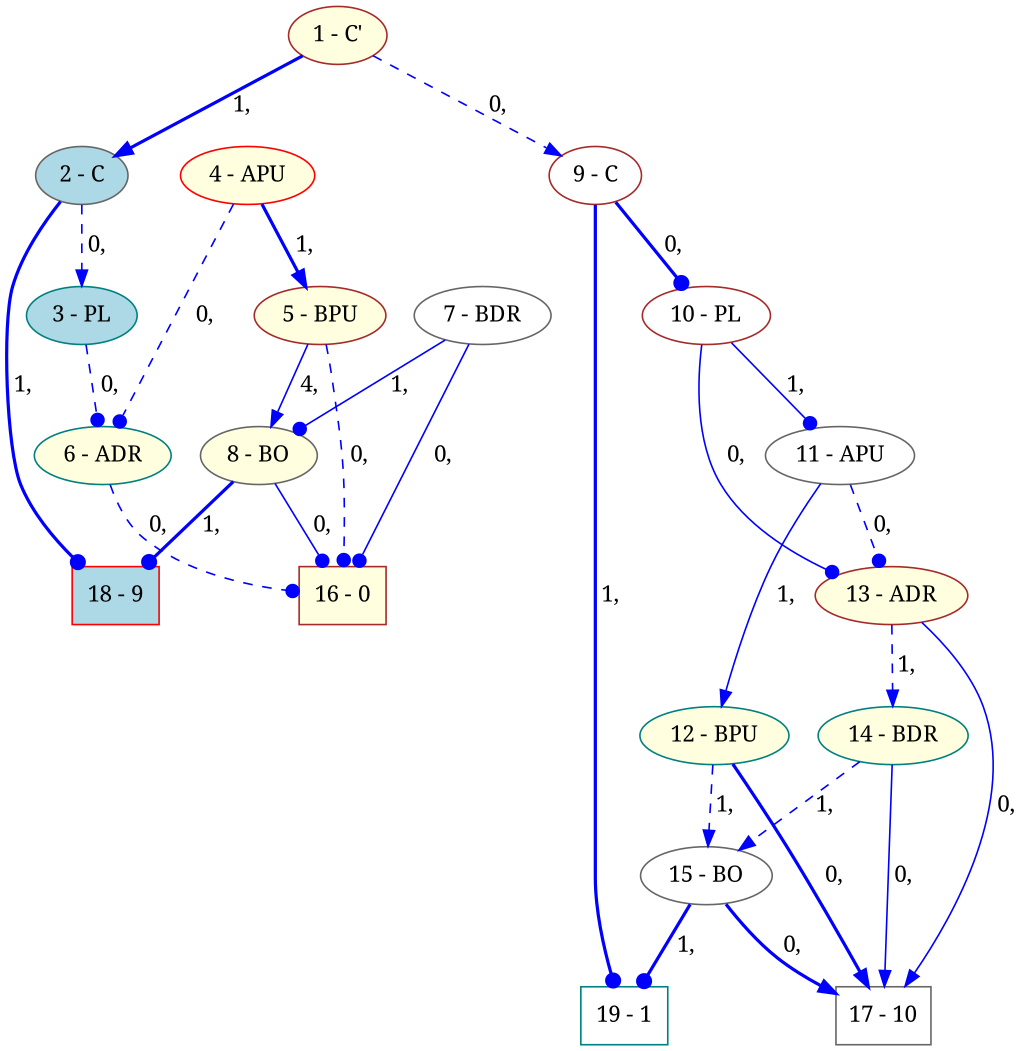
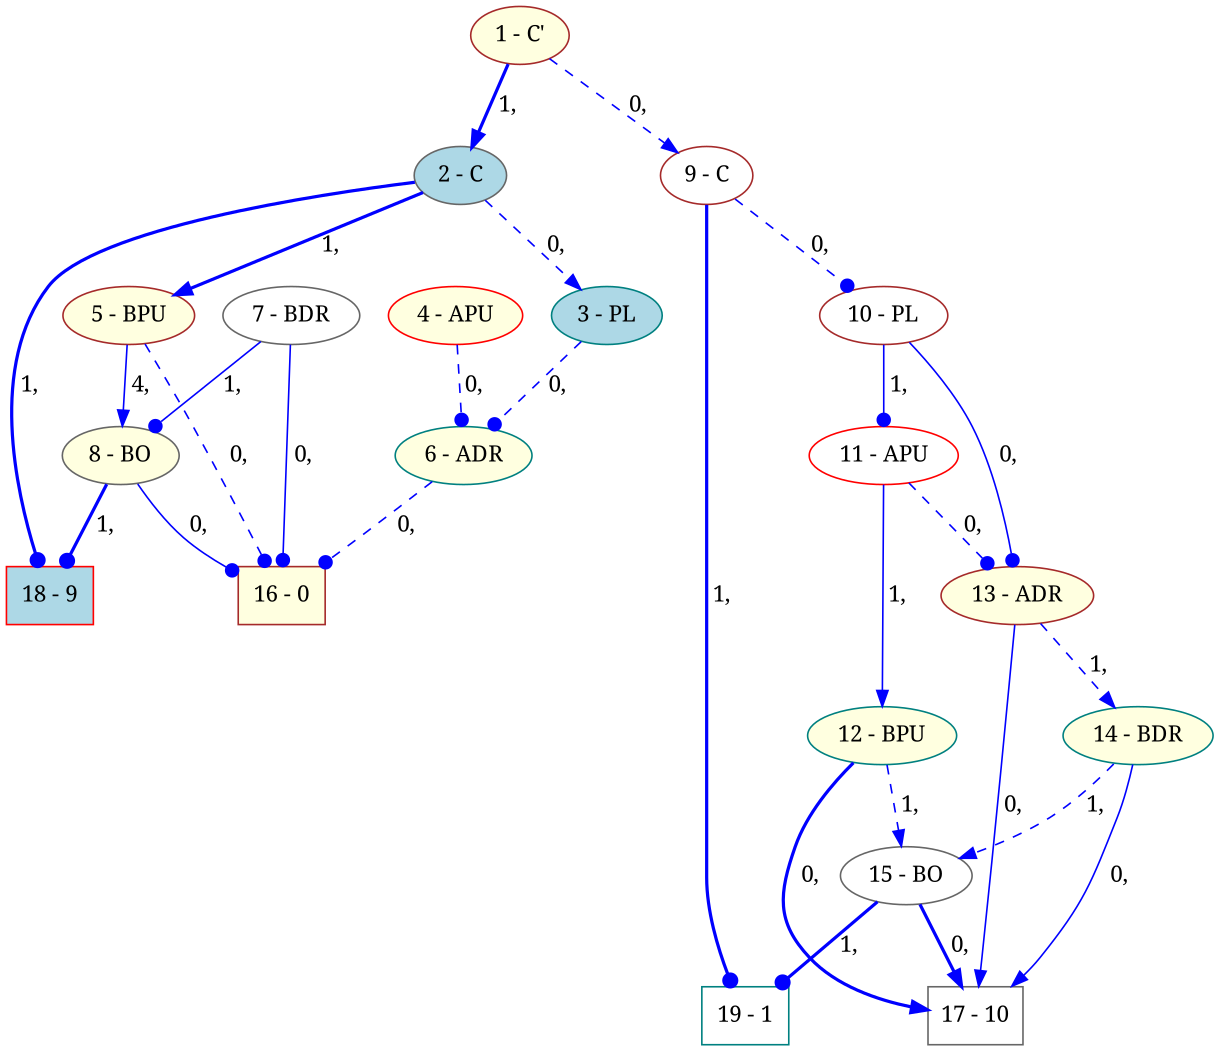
edge "4 - APU" -> "5 - BPU": now "2 - C" -> "5 - BPU"
edge "9 - C" -> "10 - PL": style bold -> dashed
node "11 - APU": color gray40 -> red
